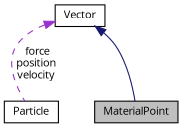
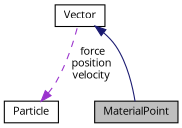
edge "Particle" -> "Vector": reversed
